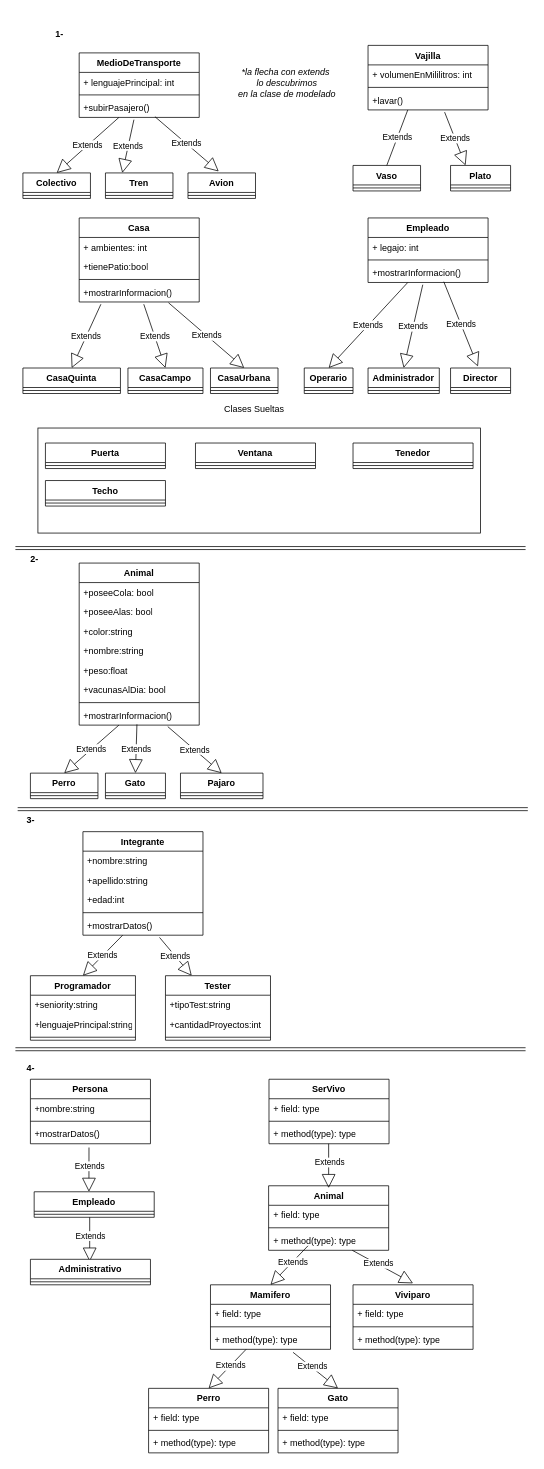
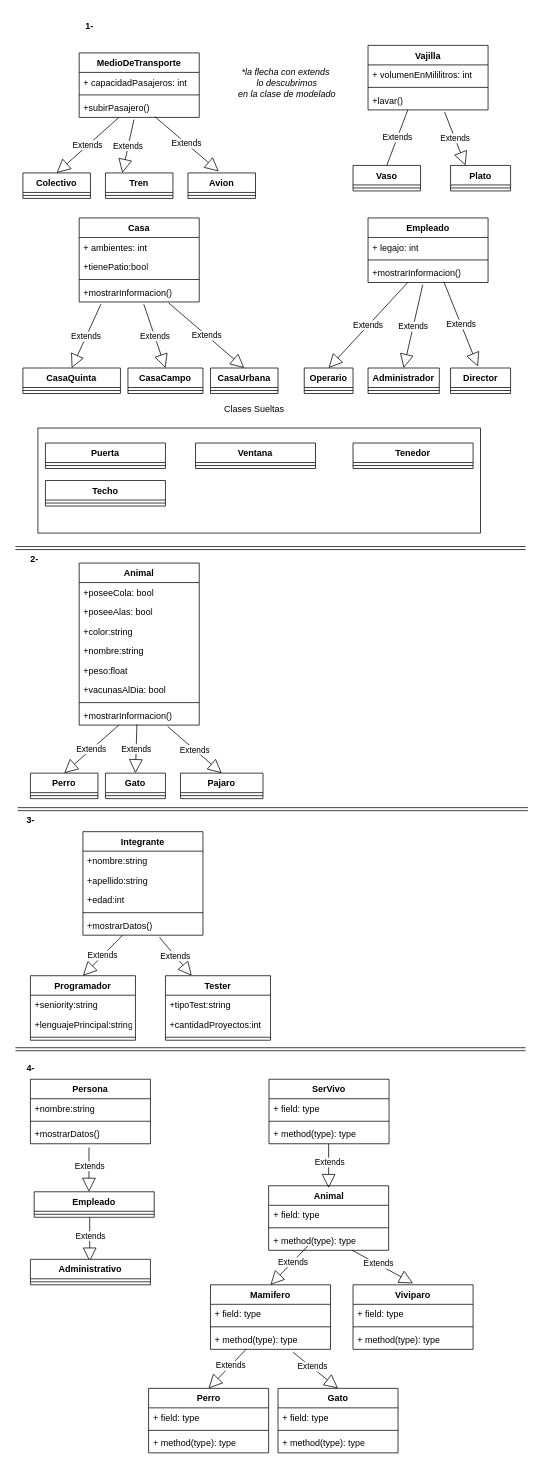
node "1-": moved (60, 34) -> (90, 27)
node "+ lenguajePrincipal: int": label "+ lenguajePrincipal: int" -> "+ capacidadPasajeros: int"
